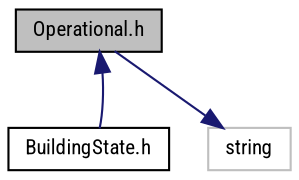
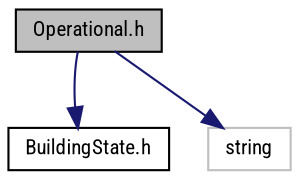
edge "BuildingState.h" -> "Operational.h": reversed
